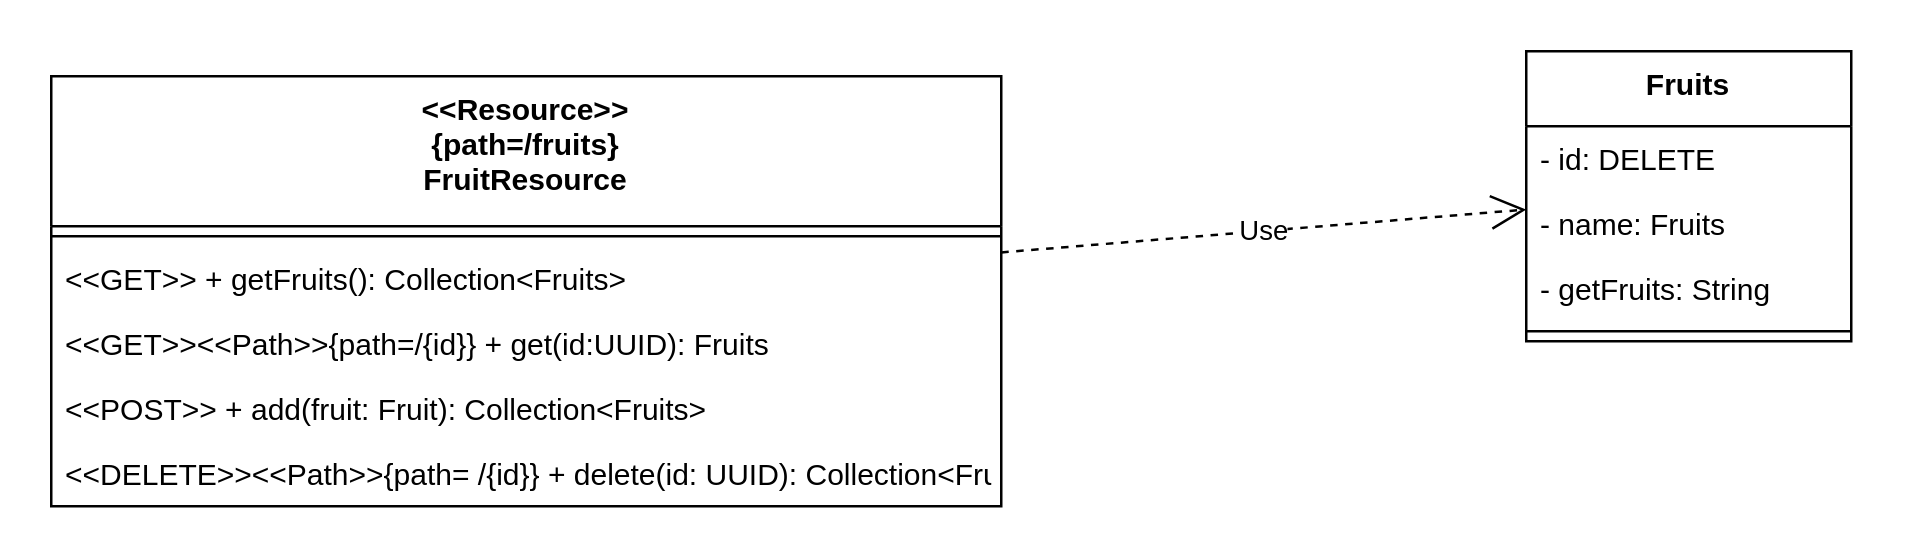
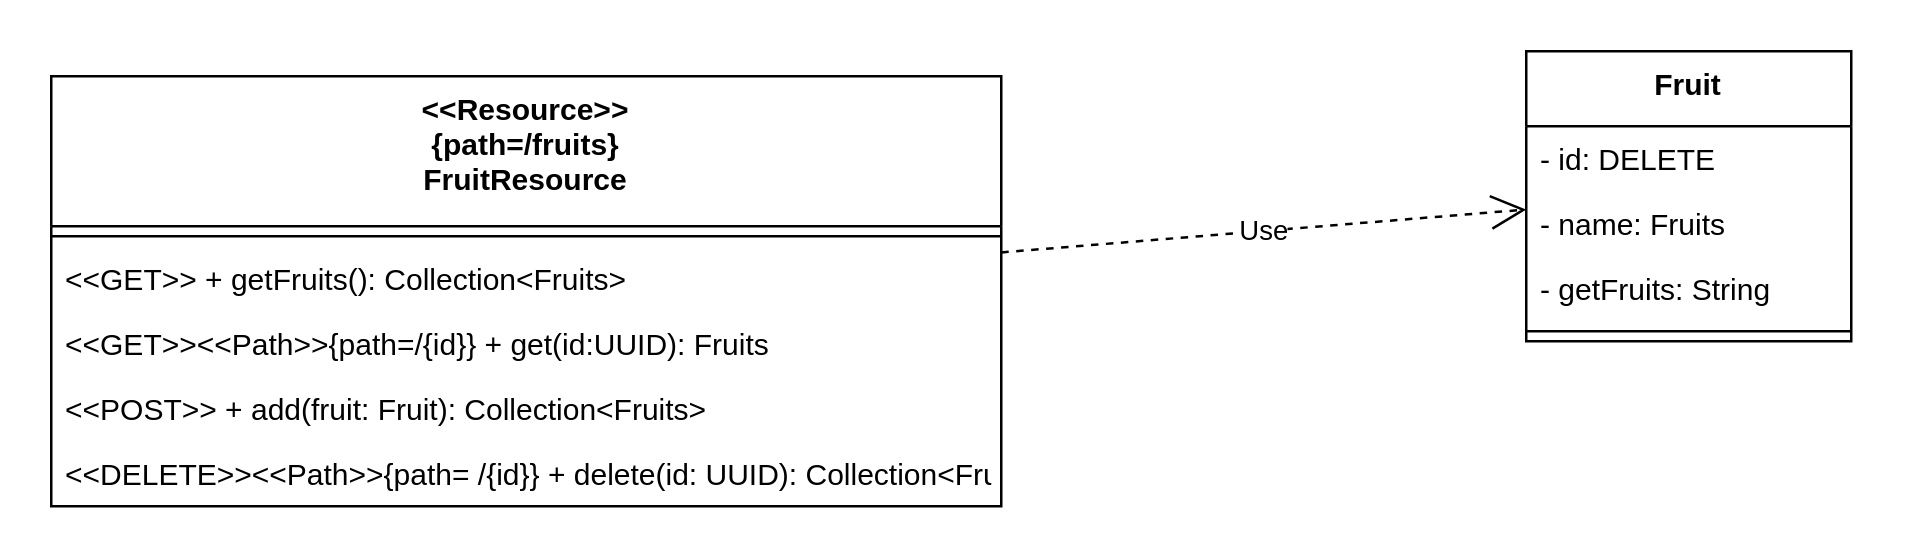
node "Fruits": label "Fruits" -> "Fruit"
